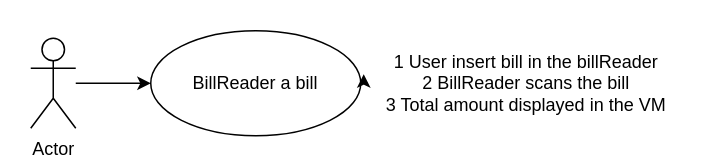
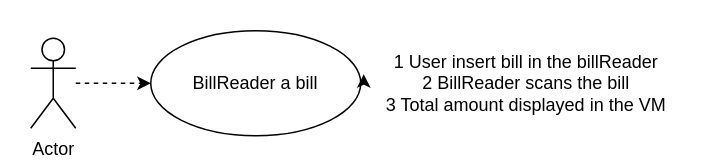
edge "Actor" -> "BillReader a bill": style solid -> dashed
